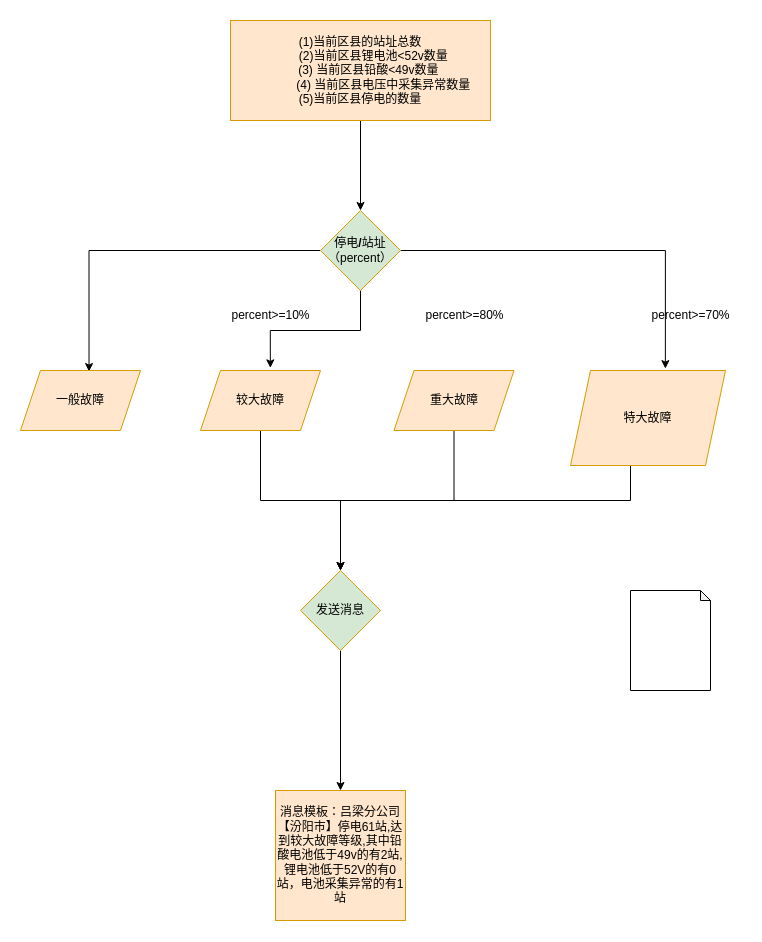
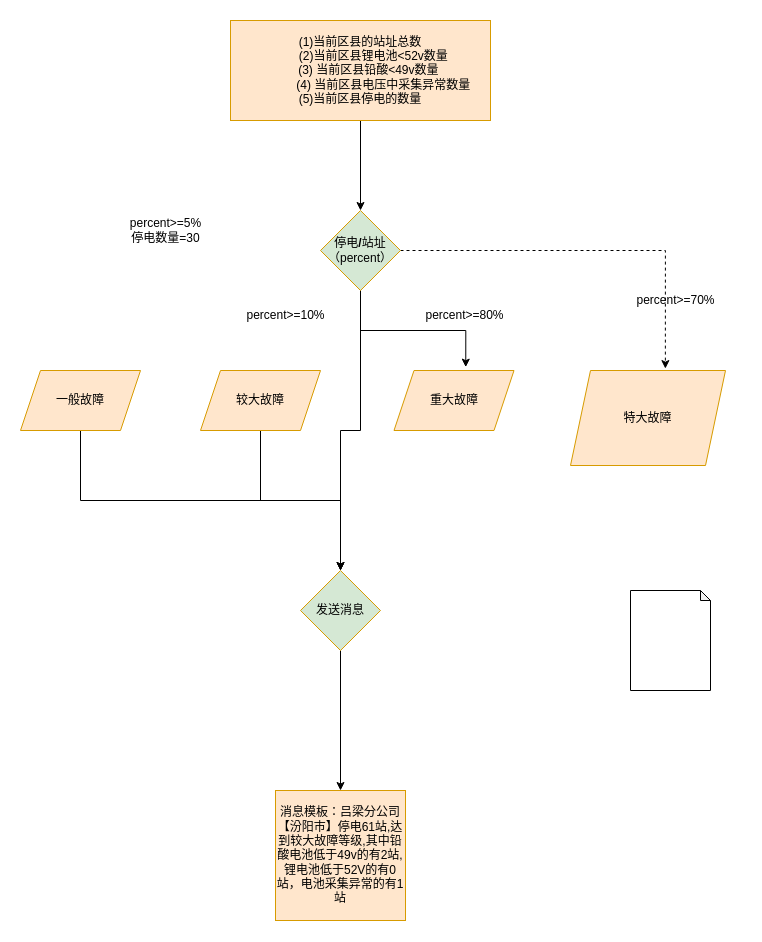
node "percent>=5% 停电数量=30": added
edge "停电/站址 （percent）" -> "一般故障": removed
edge "停电/站址 （percent）" -> "特大故障": style solid -> dashed
node "percent>=10%": moved (271, 316) -> (286, 316)
node "percent>=70%": moved (691, 316) -> (676, 301)
edge "停电/站址 （percent）" -> "较大故障": now "停电/站址 （percent）" -> "发送消息"
edge "停电/站址 （percent）" -> "重大故障": added
edge "重大故障" -> "发送消息": removed
edge "一般故障" -> "发送消息": added
edge "特大故障" -> "发送消息": removed
